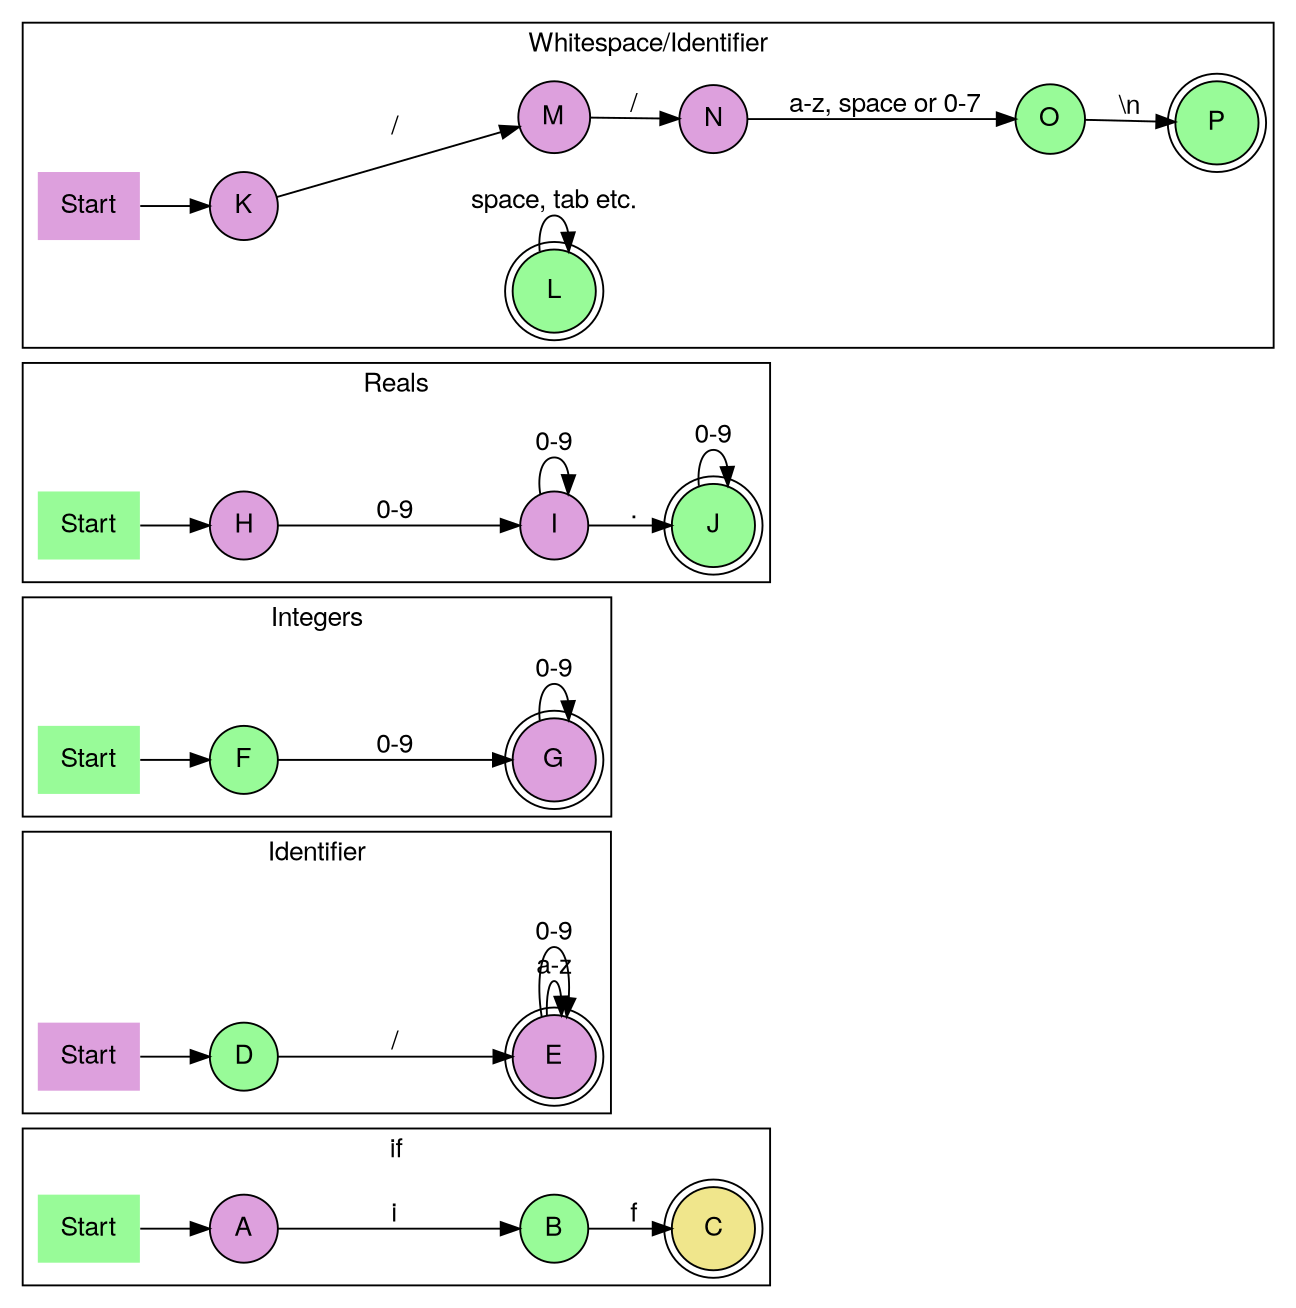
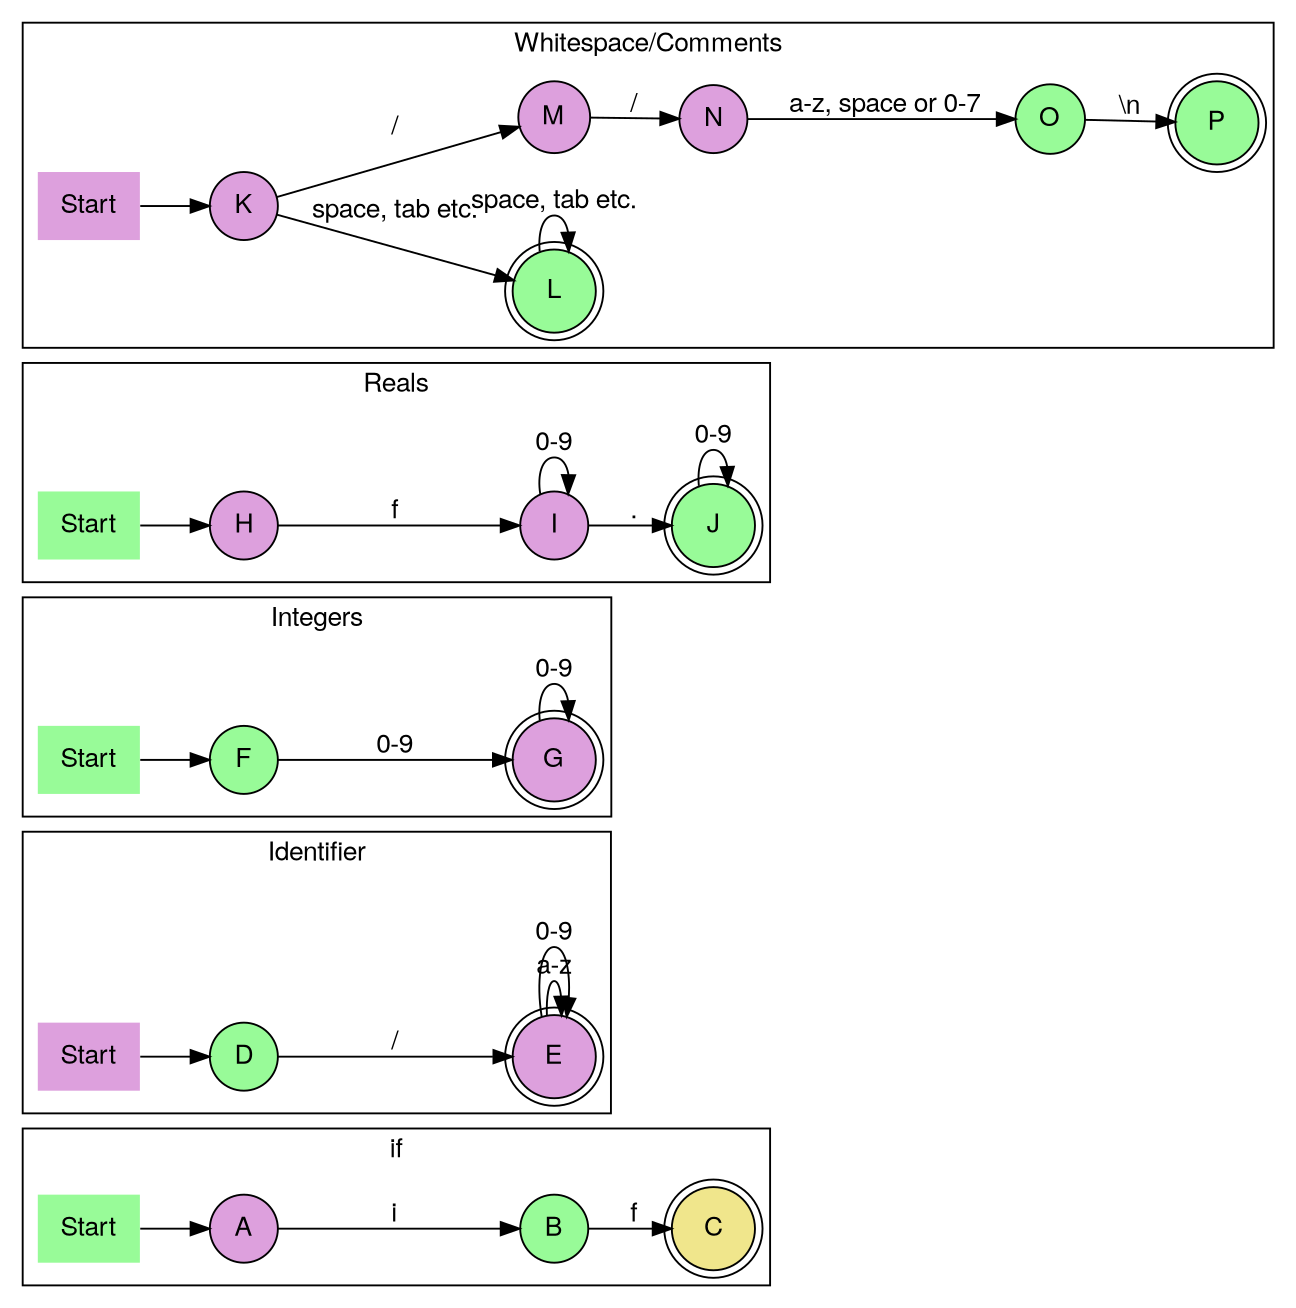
cluster "Whitespace/Identifier": label "Whitespace/Identifier" -> "Whitespace/Comments"
edge "K" -> "L": added, label "space, tab etc."
edge "H" -> "I": label "0-9" -> "f"
